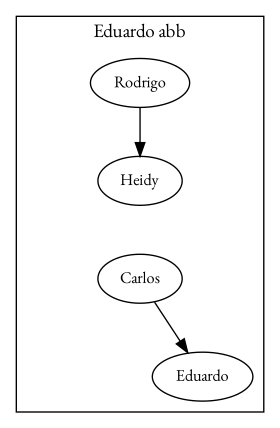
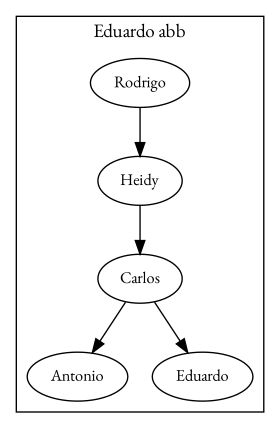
edge "Heidy" -> "Carlos": added
node "Antonio": added
